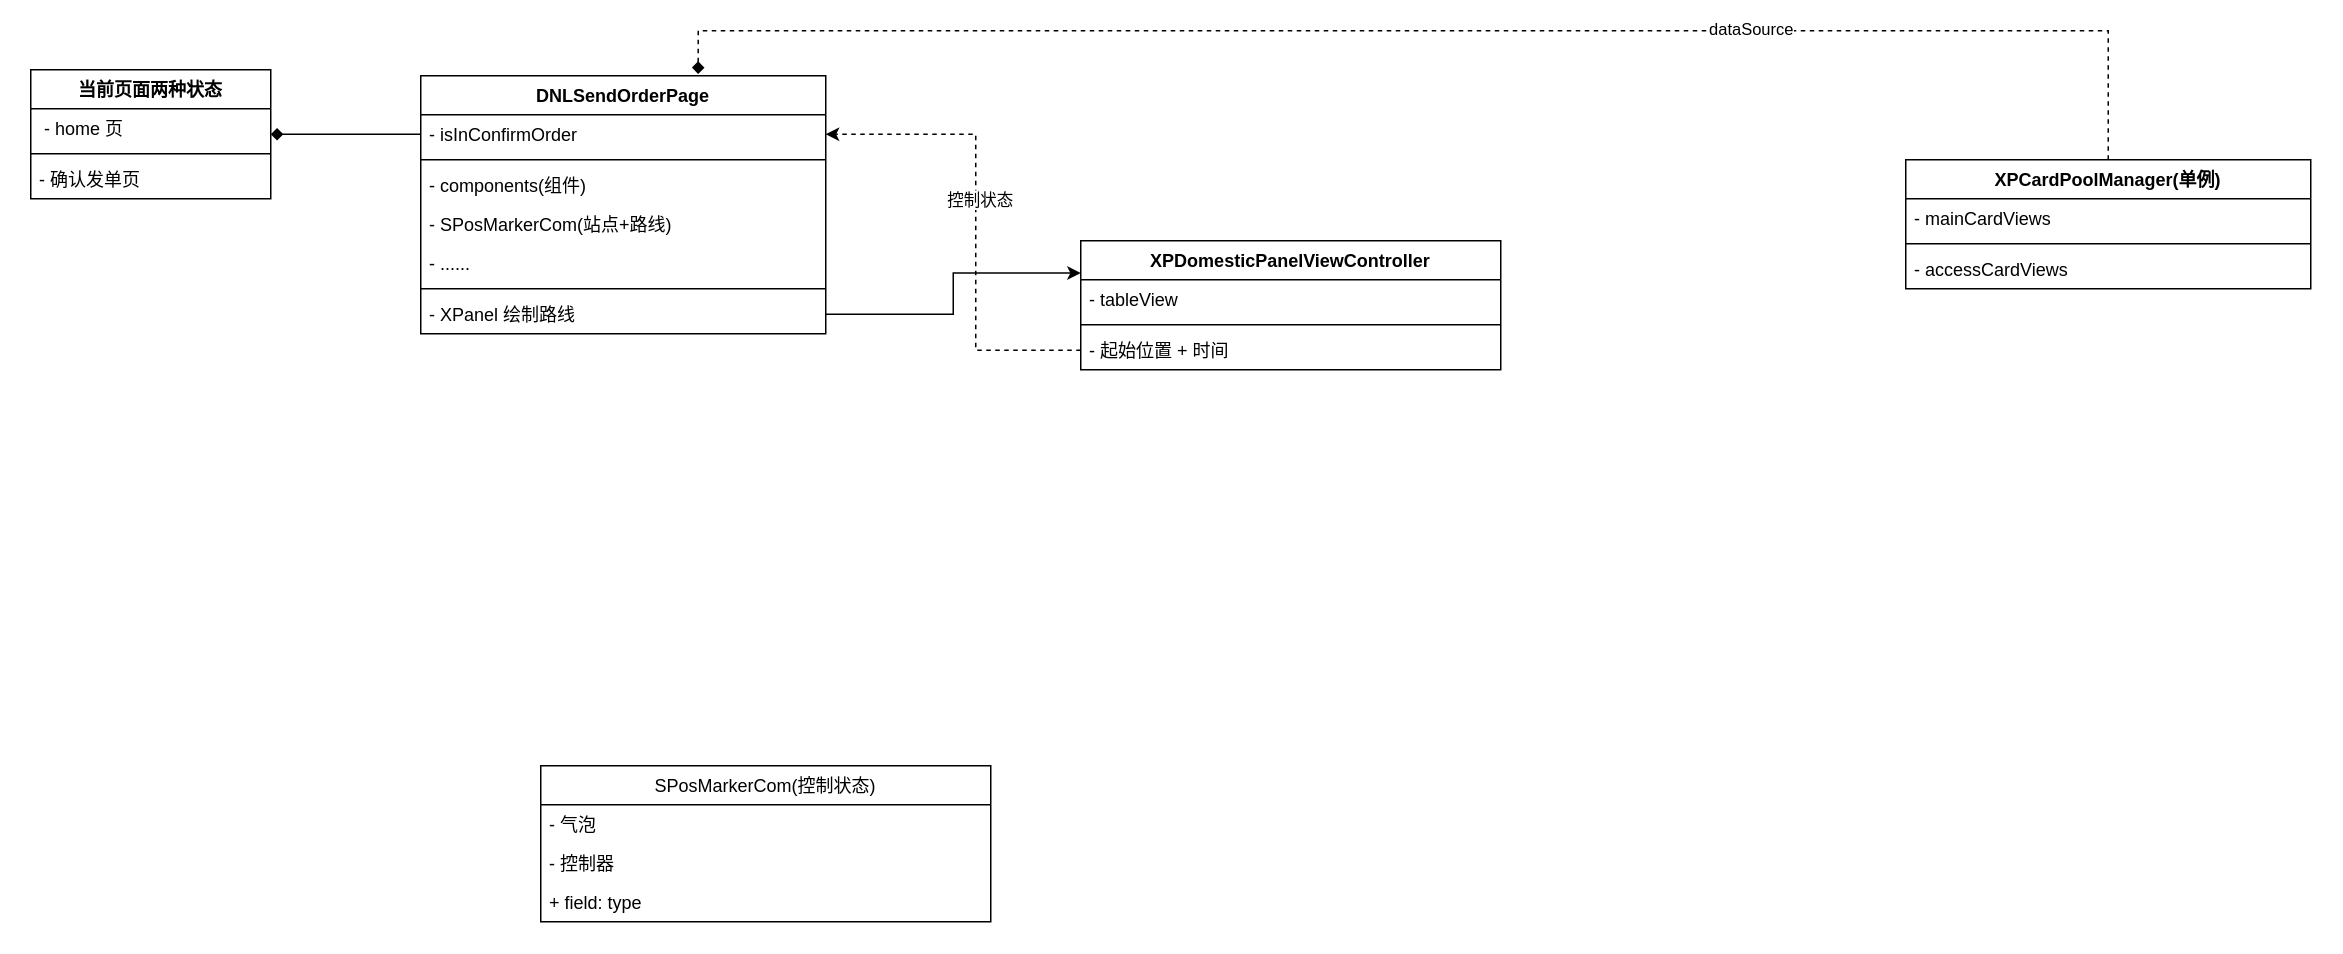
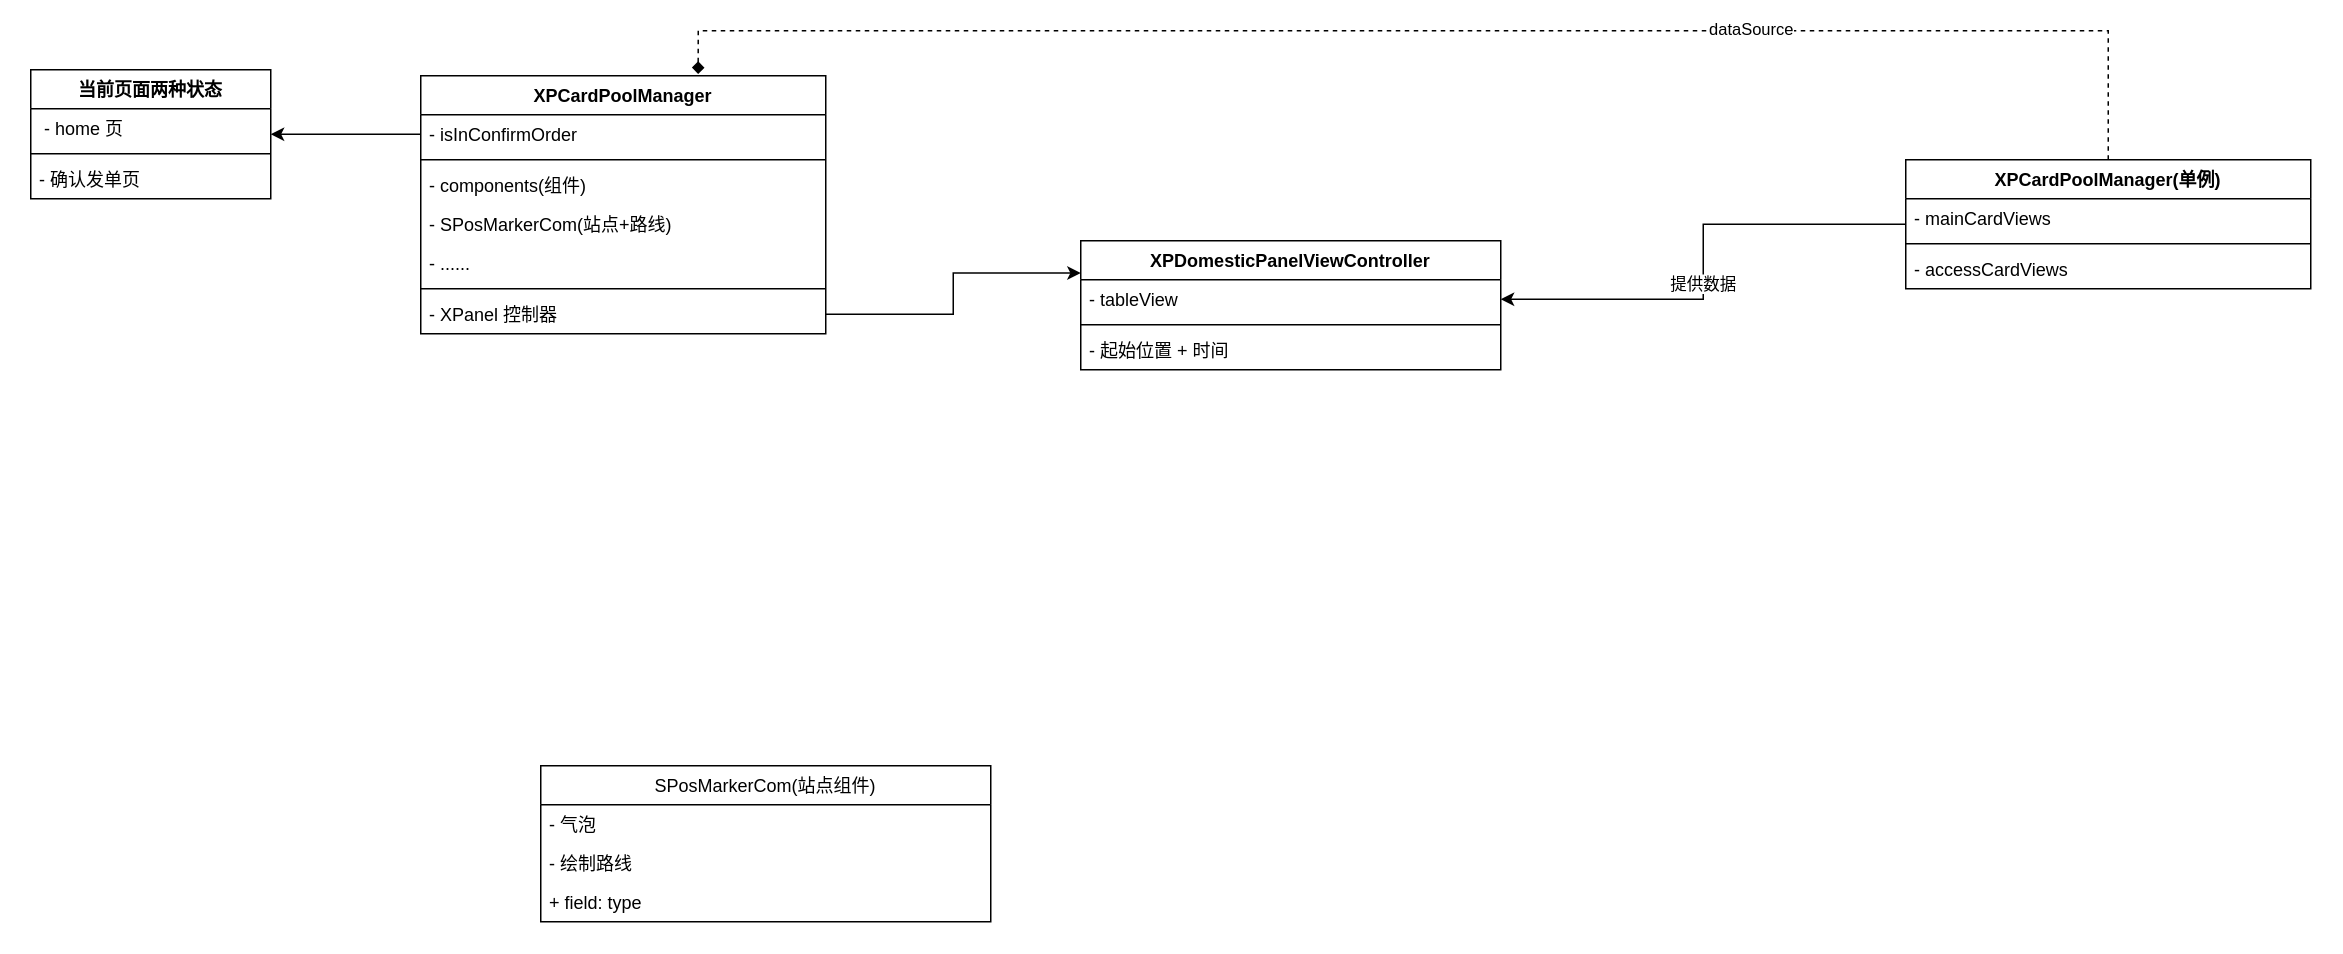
node "DNLSendOrderPage": label "DNLSendOrderPage" -> "XPCardPoolManager"
edge "- isInConfirmOrder" -> "当前页面两种状态": arrowhead diamond -> classic
edge "- 起始位置 + 时间" -> "- isInConfirmOrder": removed, label "控制状态"
edge "XPCardPoolManager(单例)" -> "- tableView": added, label "提供数据"
node "- XPanel 绘制路线": label "- XPanel 绘制路线" -> "- XPanel 控制器"
node "SPosMarkerCom(控制状态)": label "SPosMarkerCom(控制状态)" -> "SPosMarkerCom(站点组件)"
node "- 控制器": label "- 控制器" -> "- 绘制路线"
